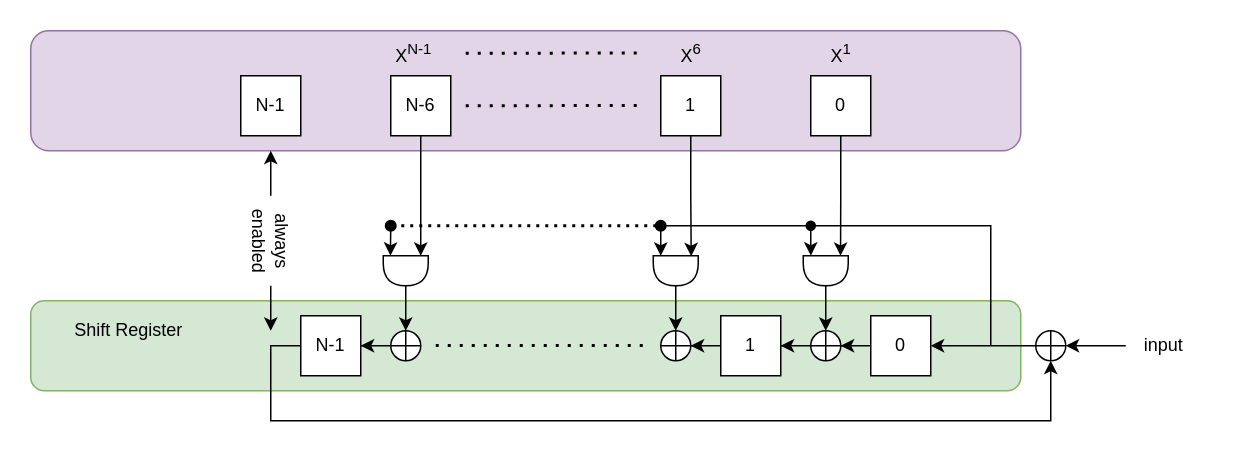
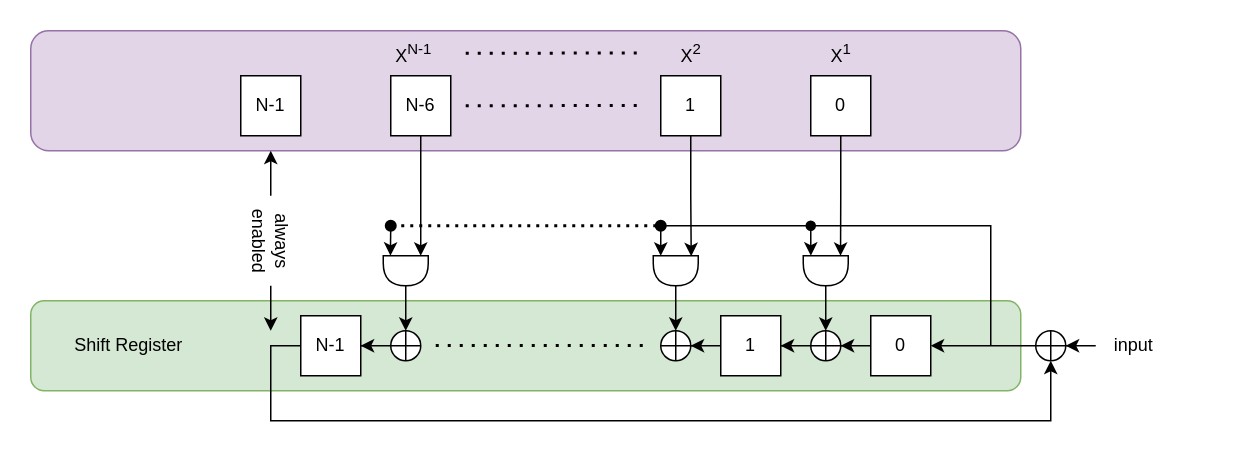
node "X6": label "X6" -> "X2"
node "Shift Register": moved (128, 331) -> (128, 346)
node "input": moved (1163, 346) -> (1133, 346)
